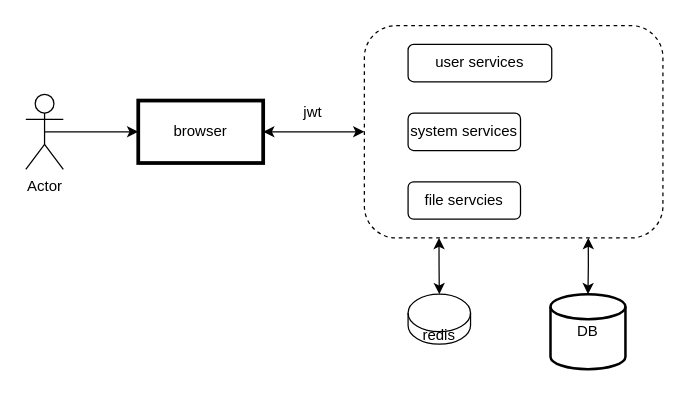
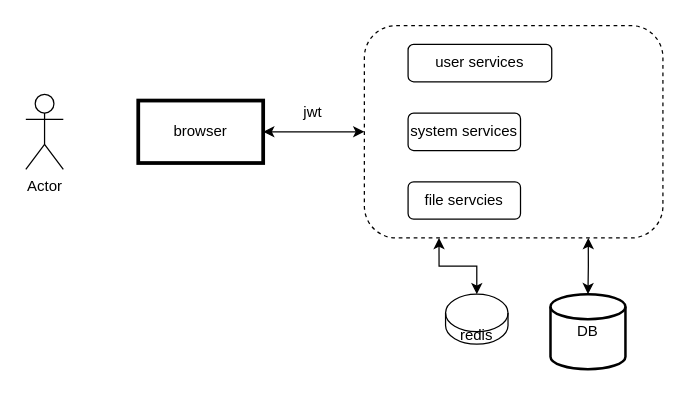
edge "Actor" -> "browser": removed
node "redis": moved (439, 319) -> (477, 319)
